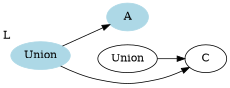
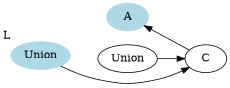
edge "Union L" -> "A": now "C" -> "A"
